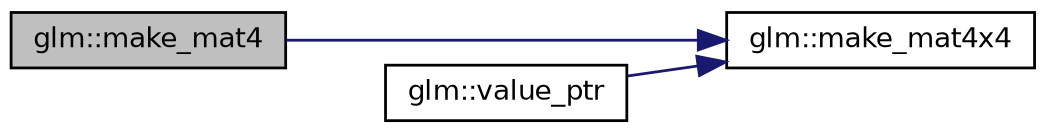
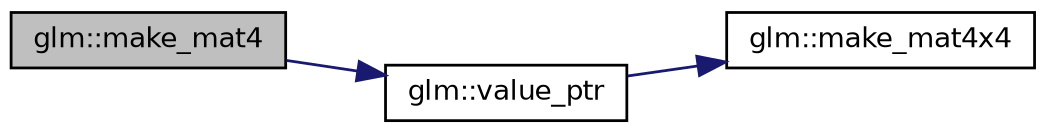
edge "glm::make_mat4" -> "glm::make_mat4x4": now "glm::make_mat4" -> "glm::value_ptr"
